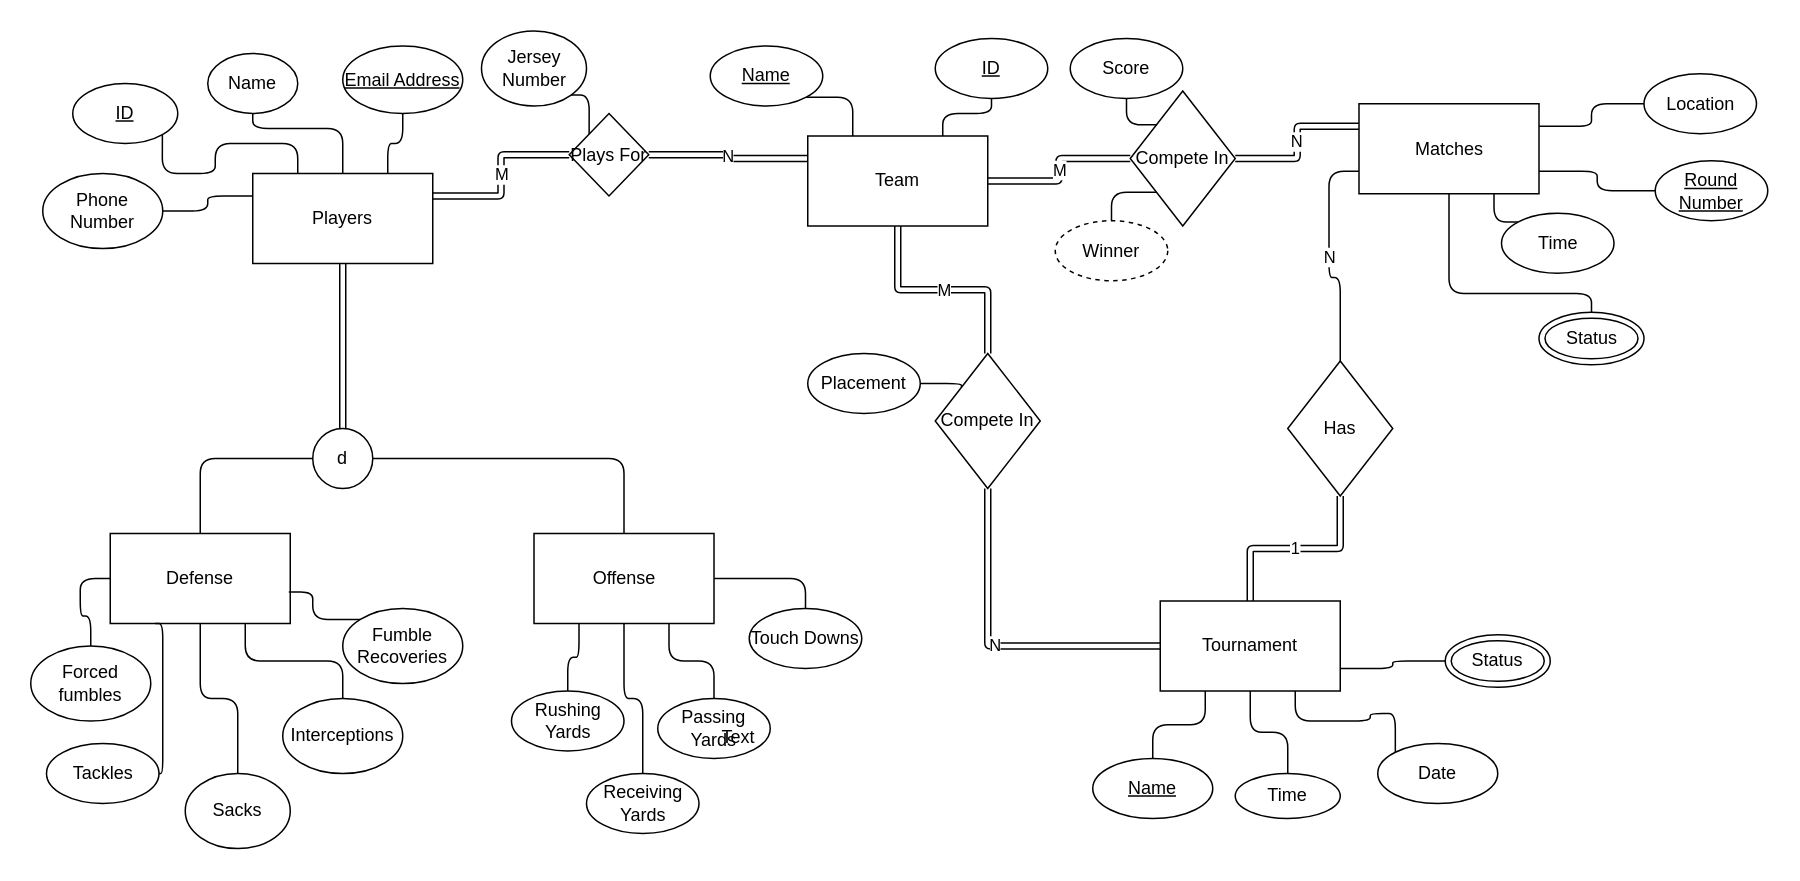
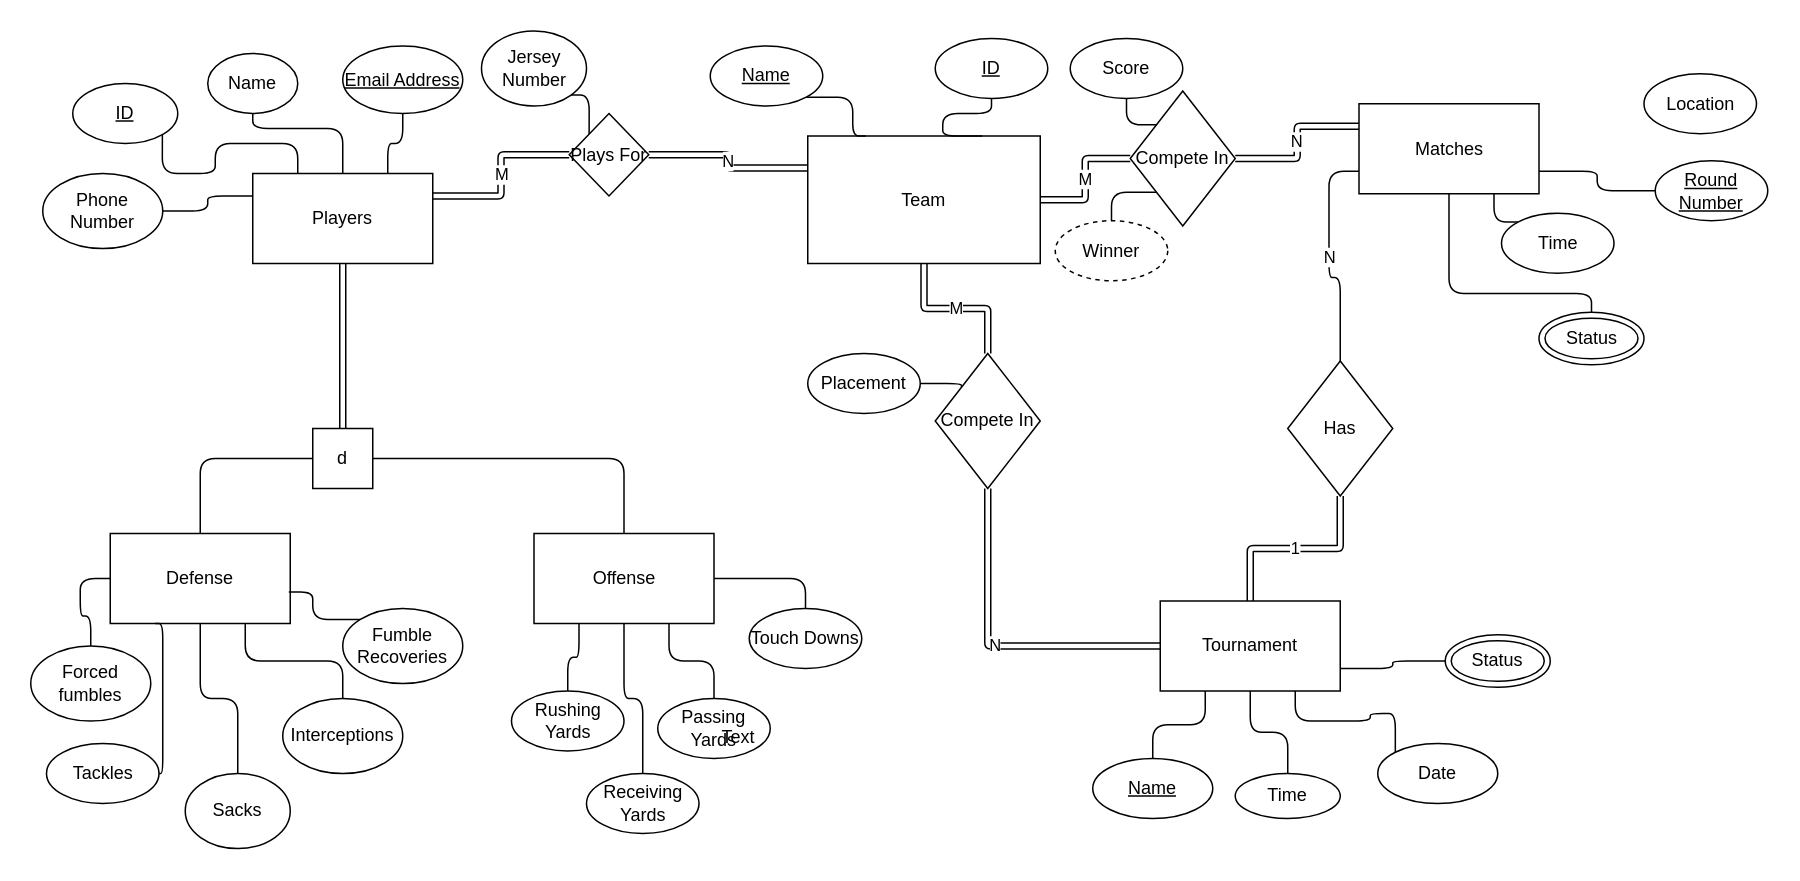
edge "Location" -- "Matches": removed
node "Team": size 180x90 -> 233x128
node "d": shape ellipse -> rectangle
